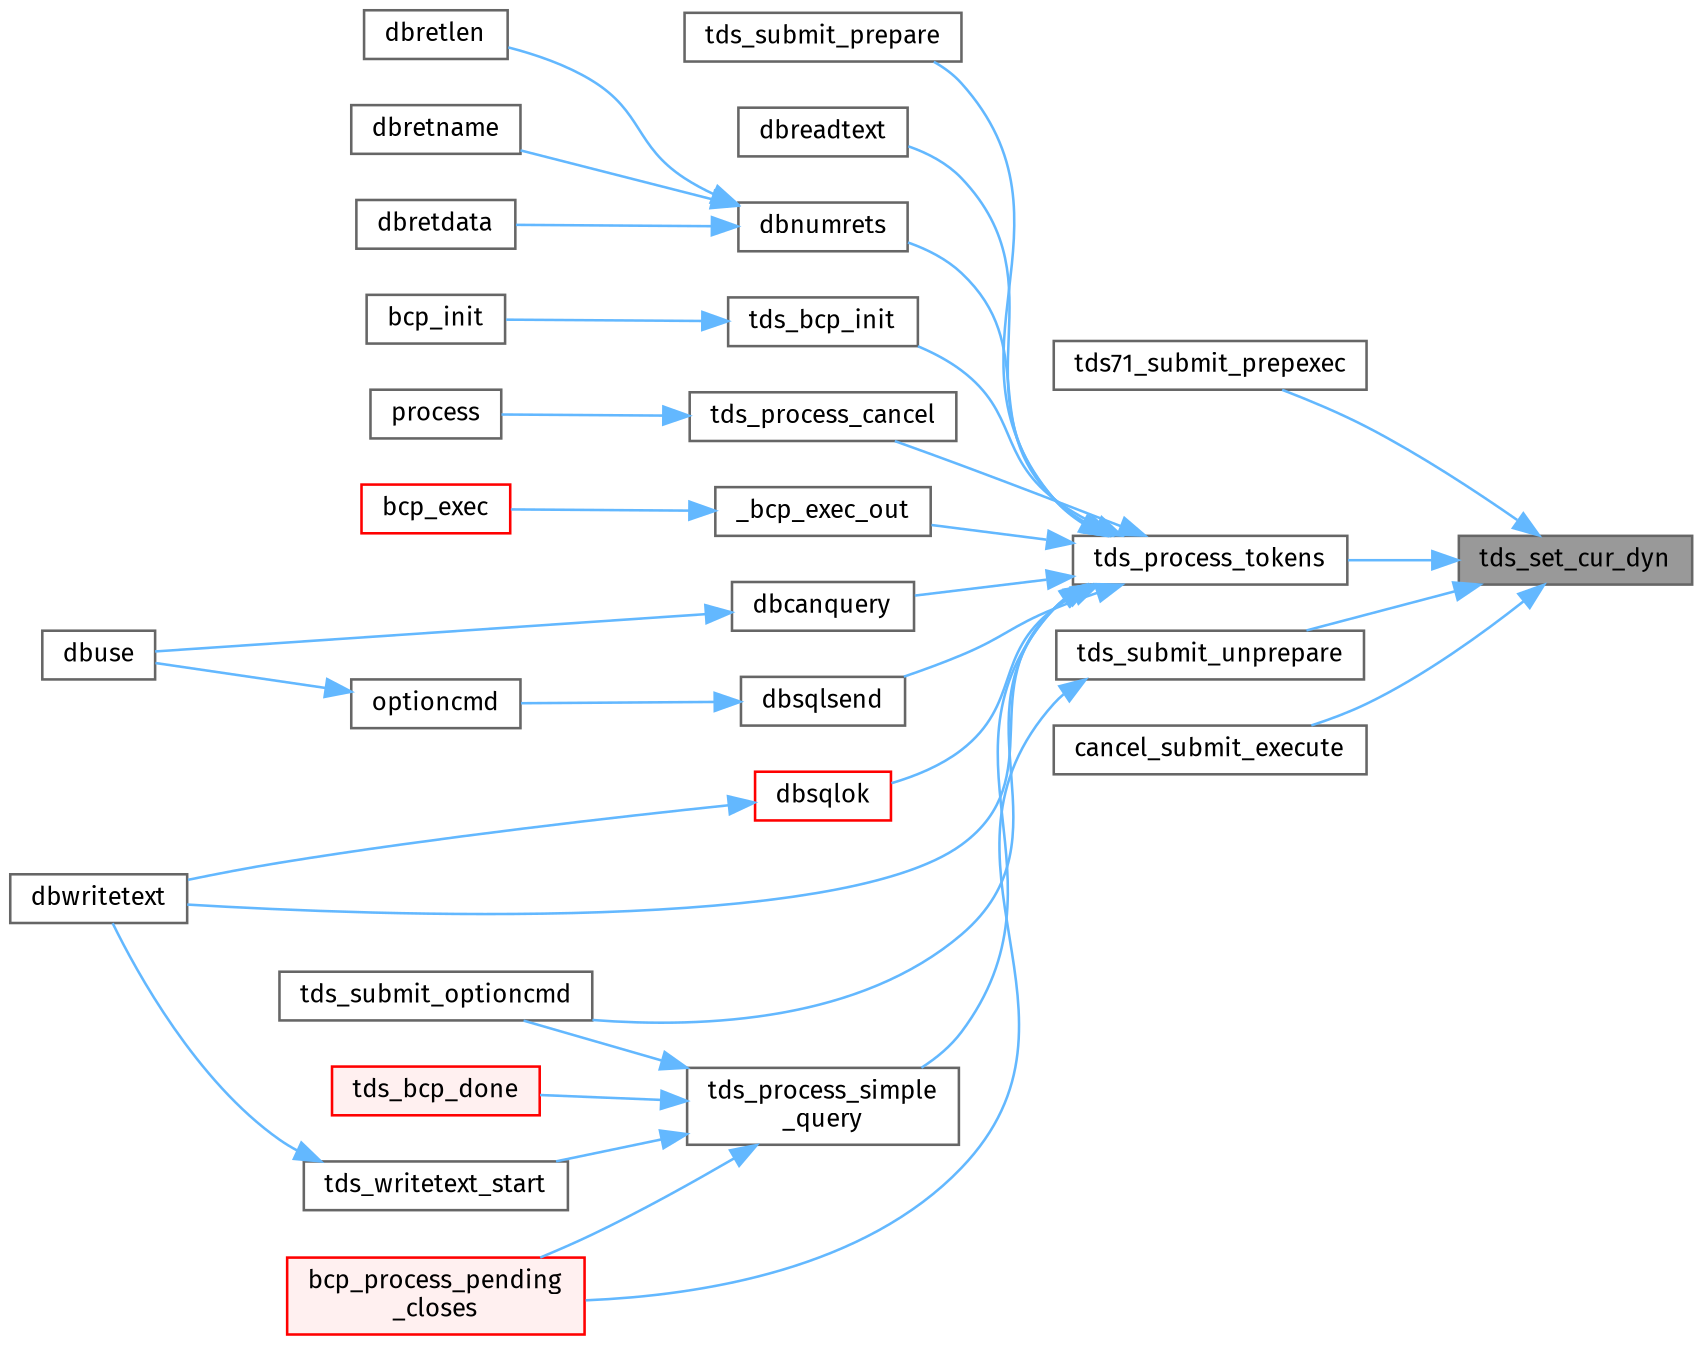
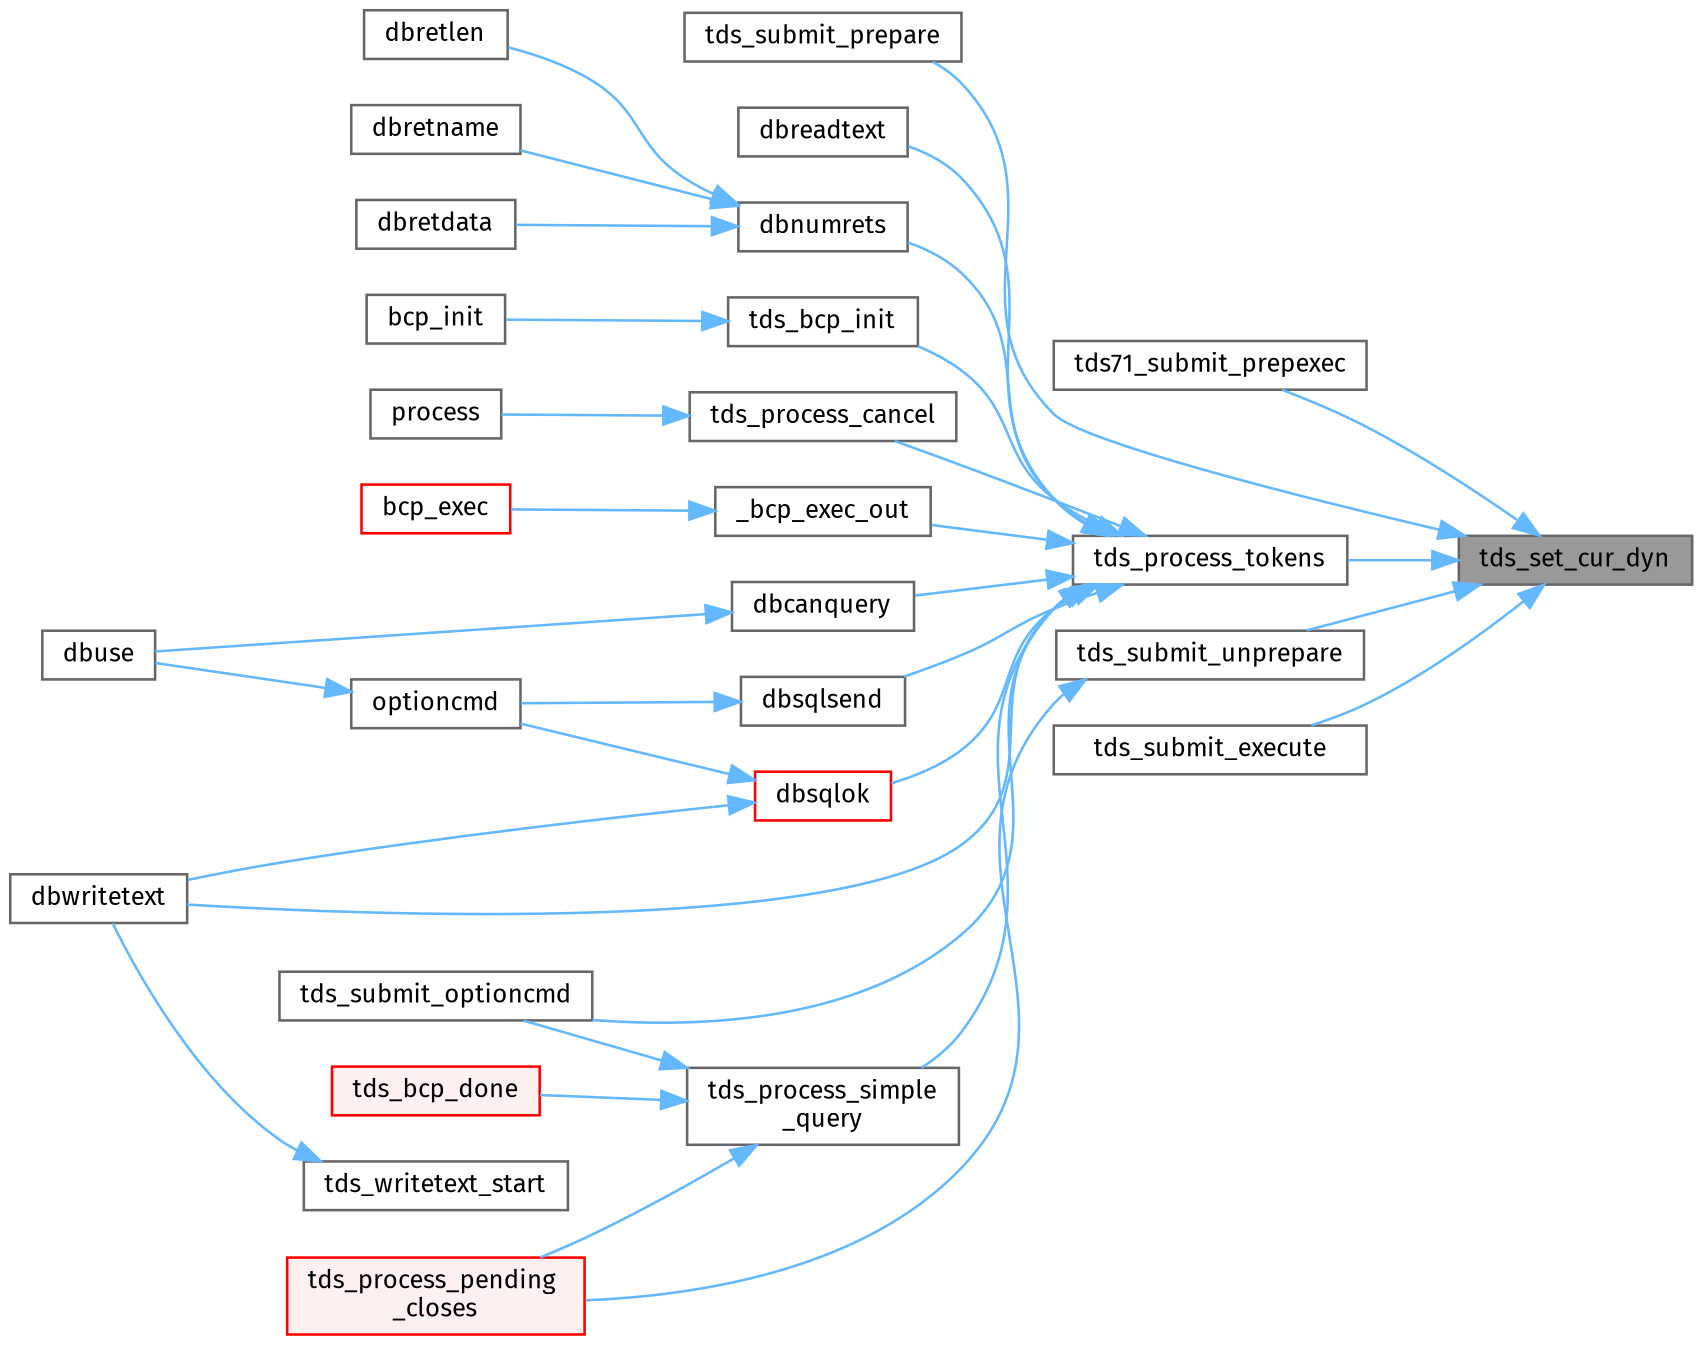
edge "tds_submit_prepare" -> "tds_process_tokens": now "tds_submit_prepare" -> "tds_set_cur_dyn"
edge "optioncmd" -> "dbsqlok": added
node "cancel_submit_execute": label "cancel_submit_execute" -> "tds_submit_execute"
edge "tds_writetext_start" -> "tds_process_simple _query": removed
node "bcp_process_pending _closes": label "bcp_process_pending _closes" -> "tds_process_pending _closes"
